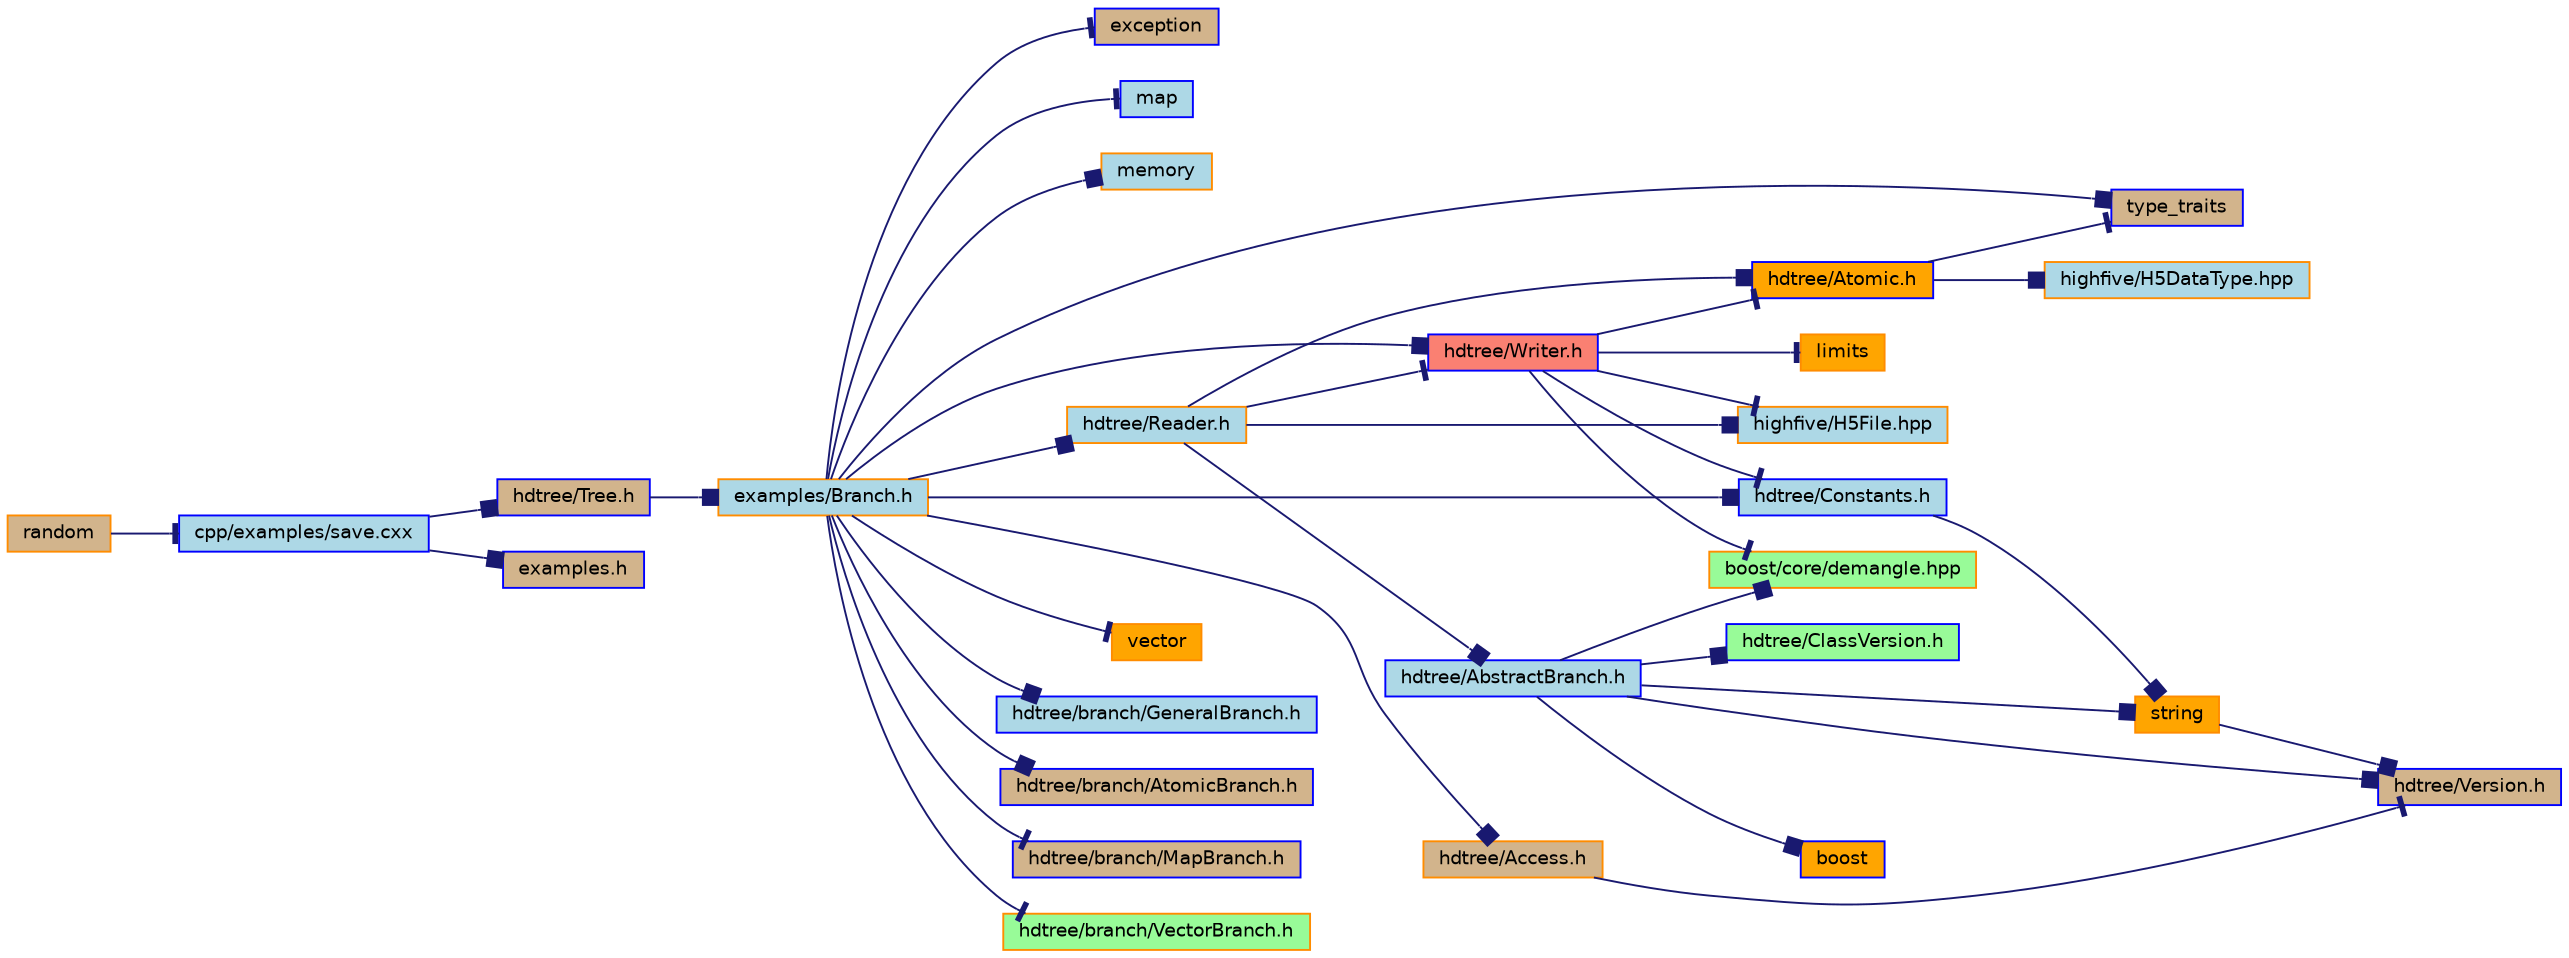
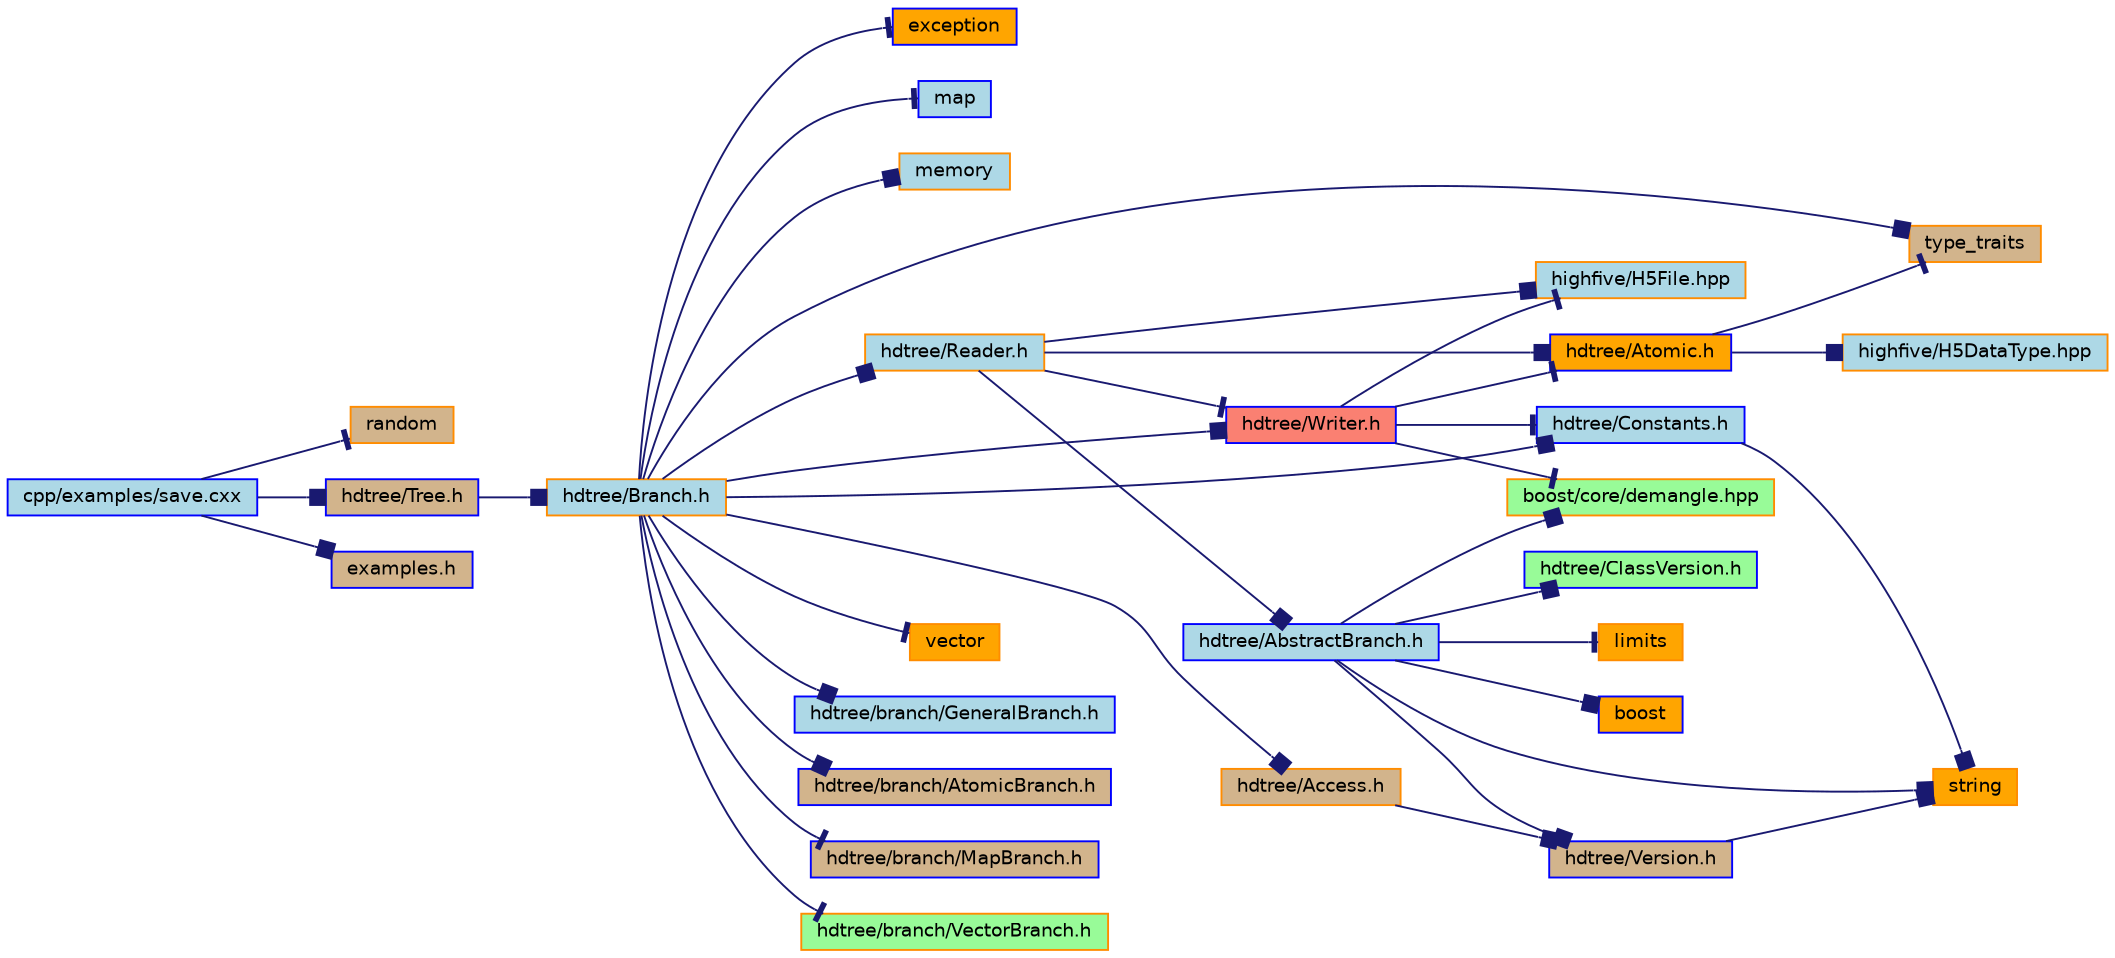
node "exception": fillcolor tan -> orange
node "type_traits": color blue -> darkorange
edge "hdtree/Writer.h" -> "limits": now "hdtree/AbstractBranch.h" -> "limits"
node "examples/Branch.h": label "examples/Branch.h" -> "hdtree/Branch.h"
edge "random" -> "cpp/examples/save.cxx": reversed
edge "string" -> "hdtree/Version.h": reversed
edge "hdtree/Access.h" -> "hdtree/Version.h": arrowhead tee -> box
